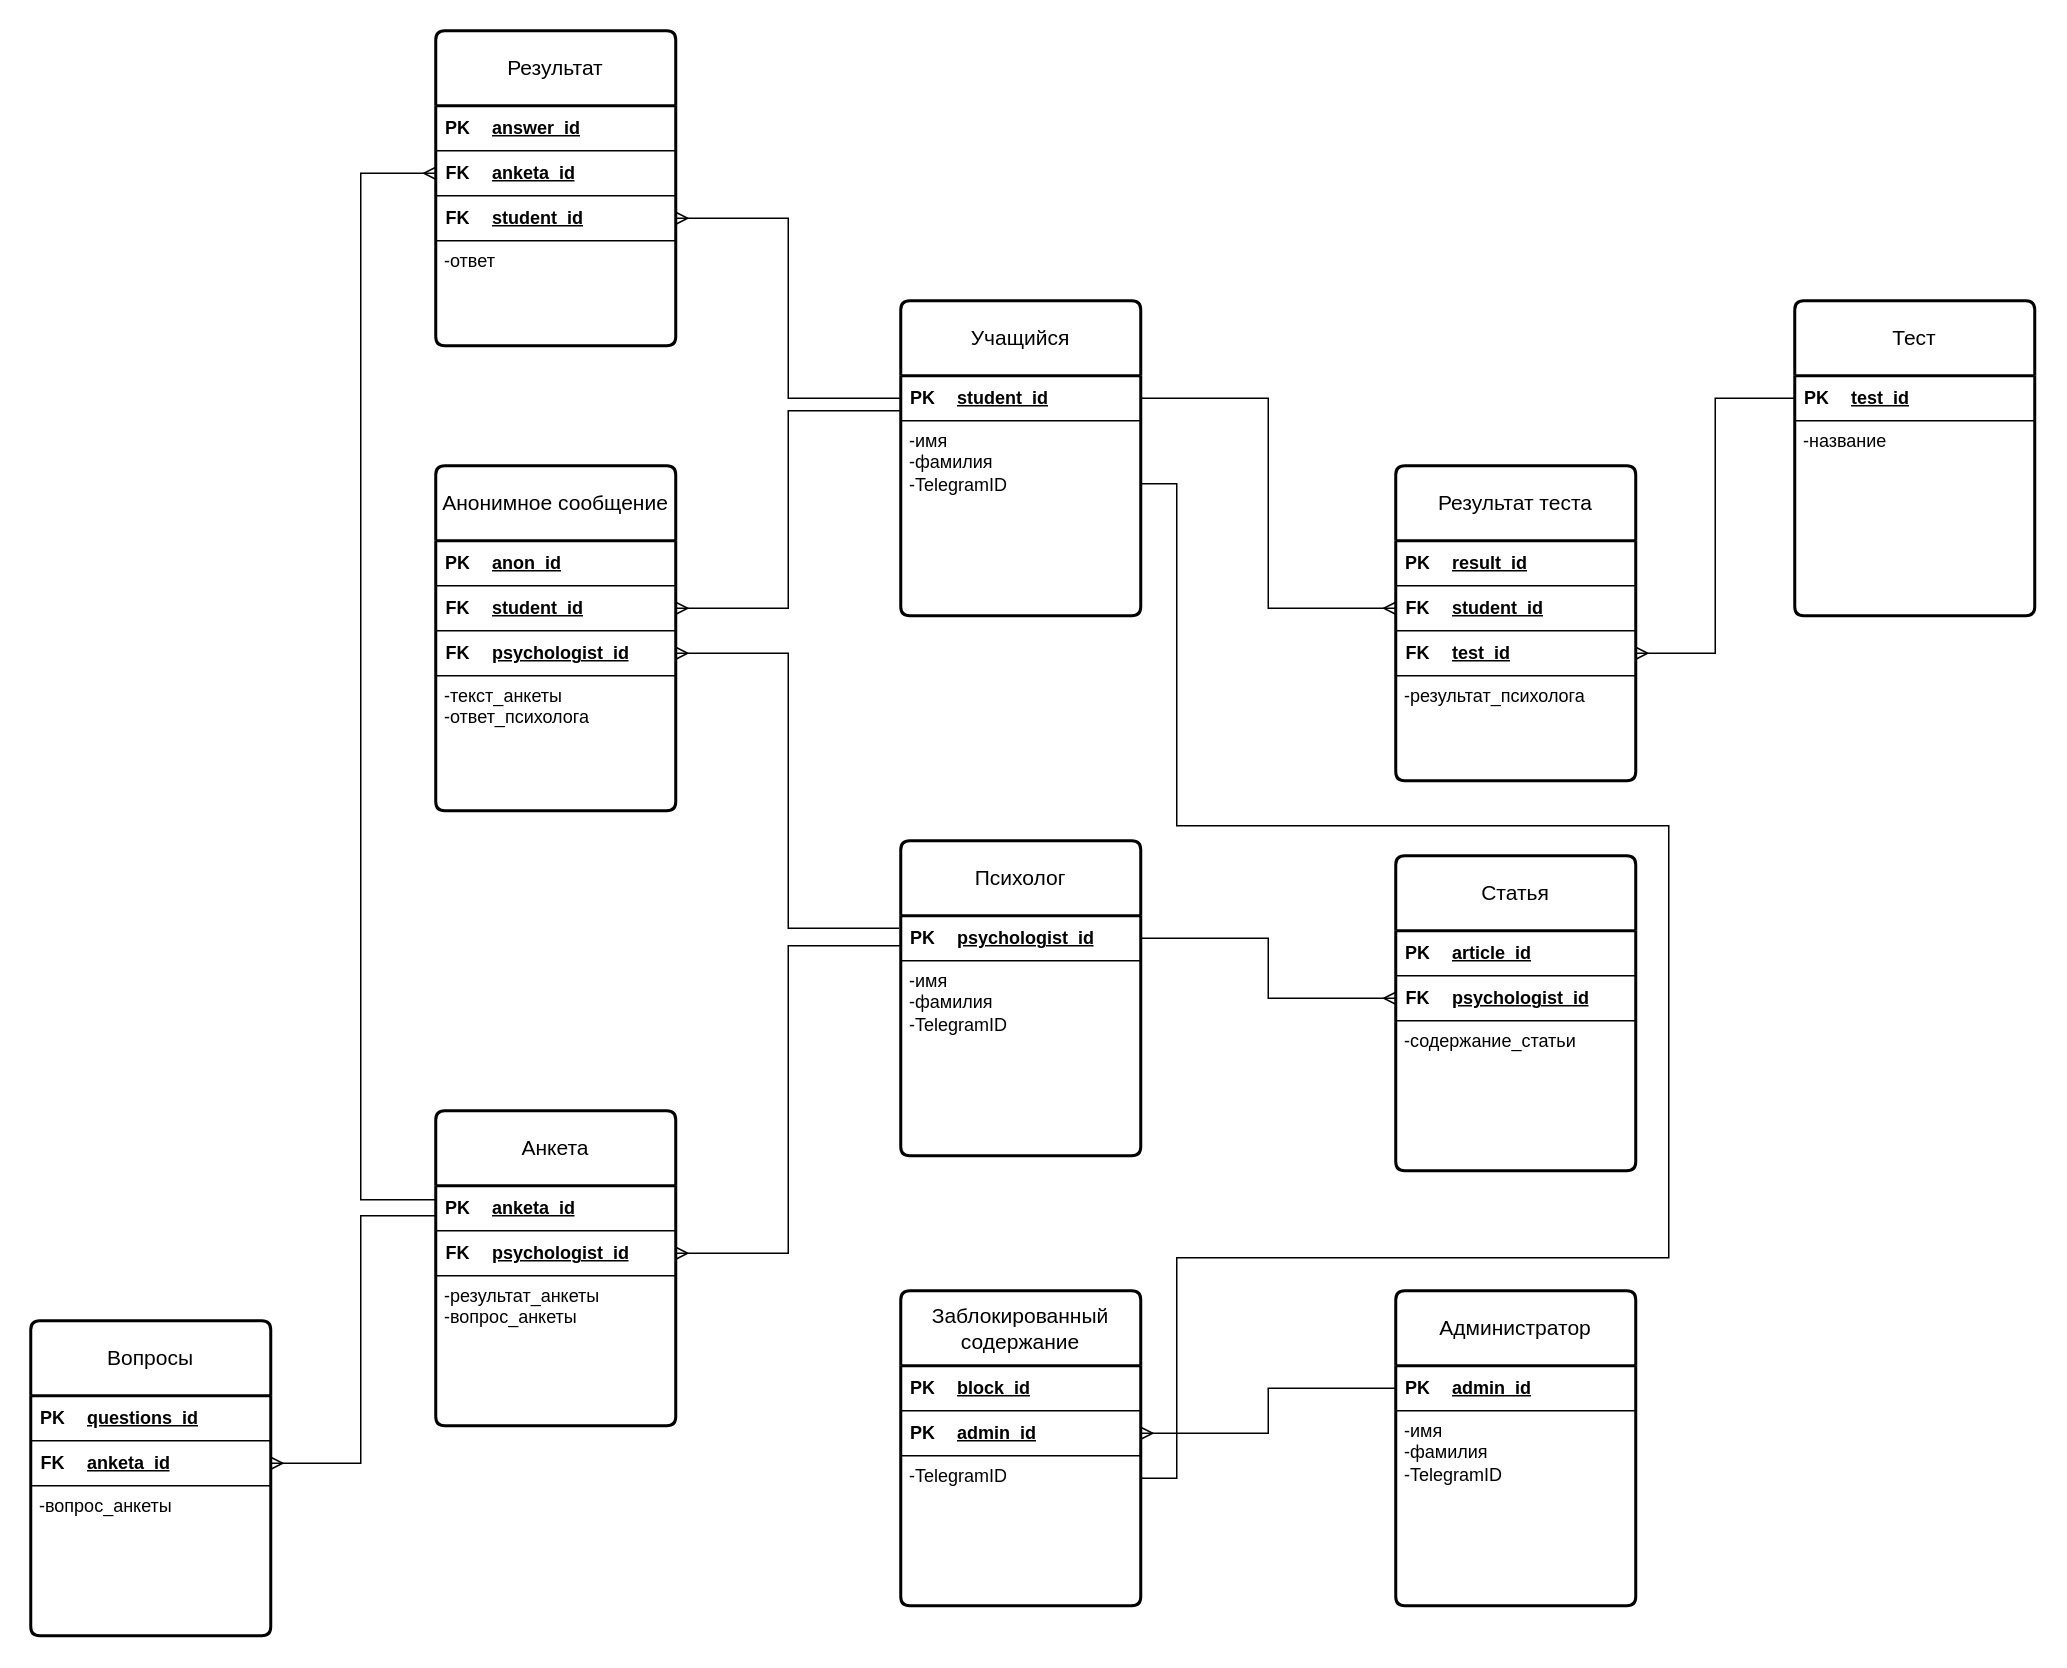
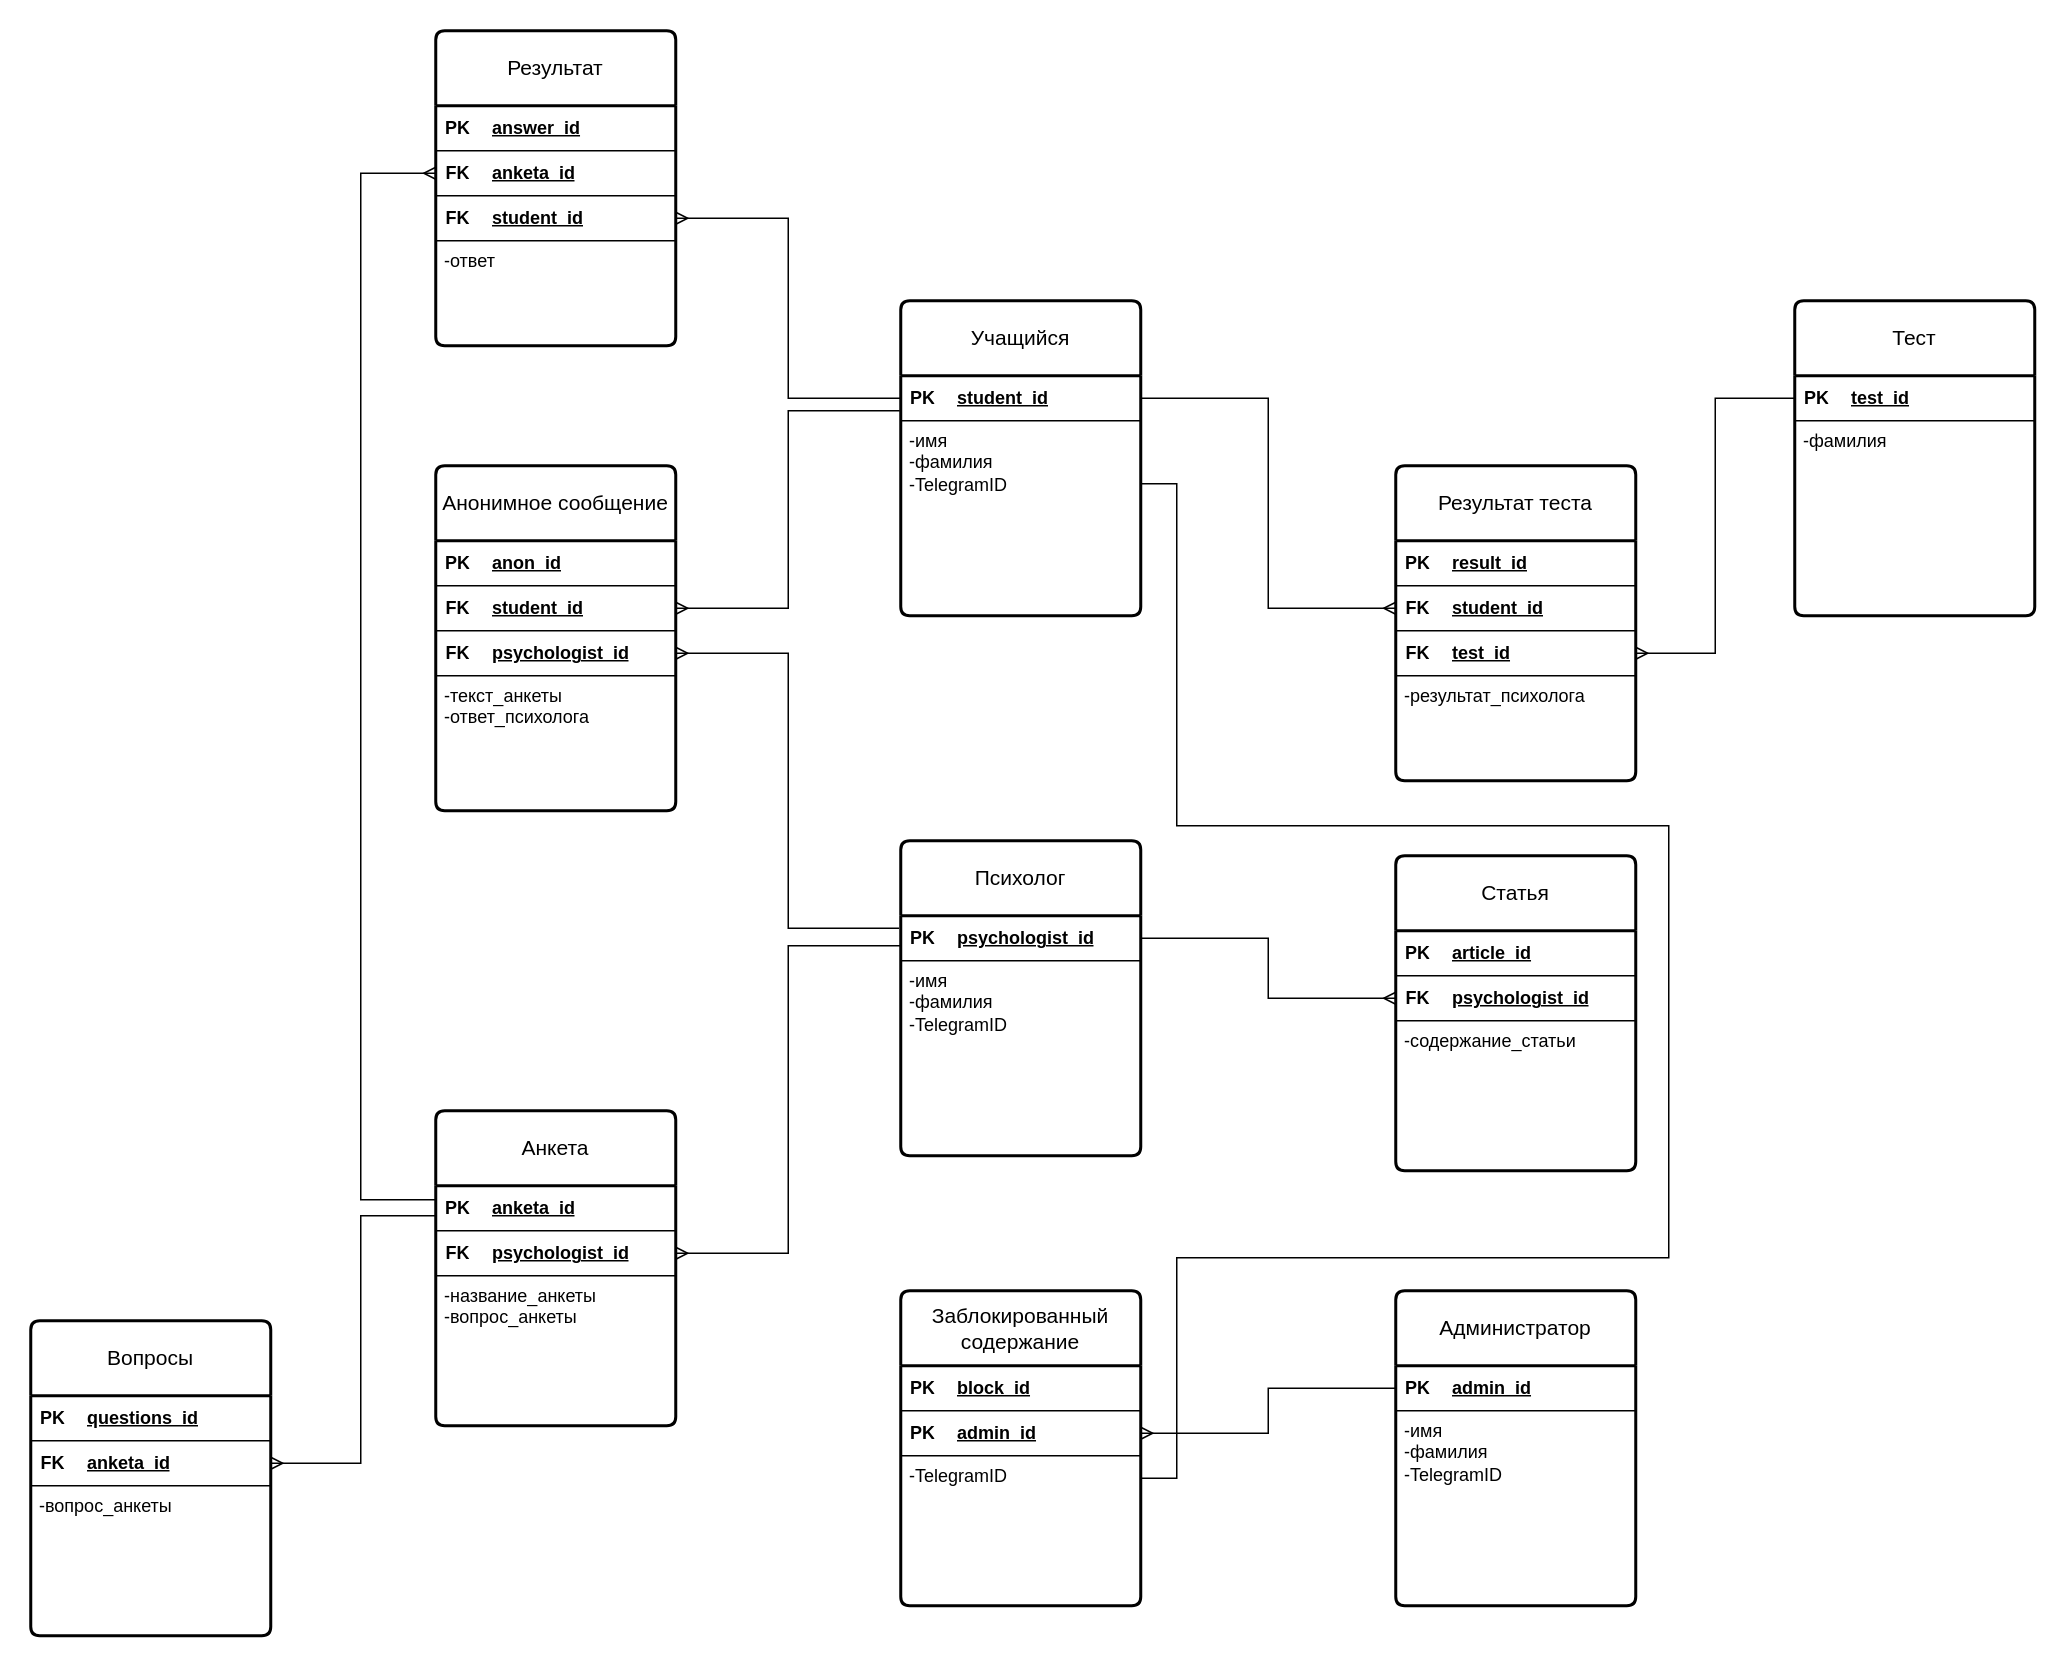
node "-название": label "-название" -> "-фамилия"
node "-результат_анкеты -вопрос_анкеты": label "-результат_анкеты -вопрос_анкеты" -> "-название_анкеты -вопрос_анкеты"
